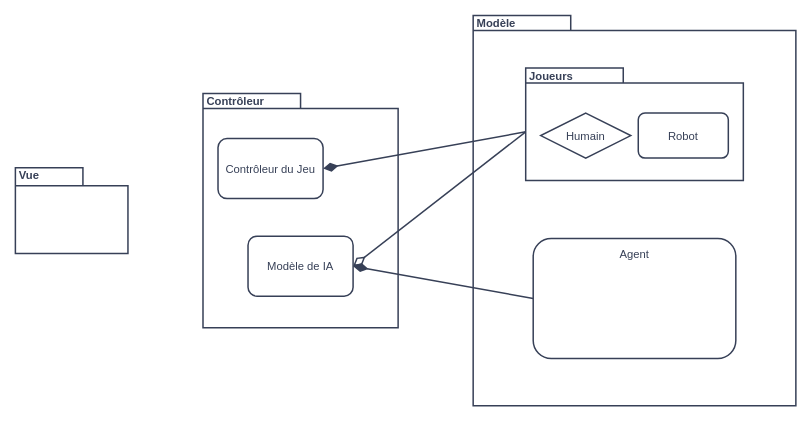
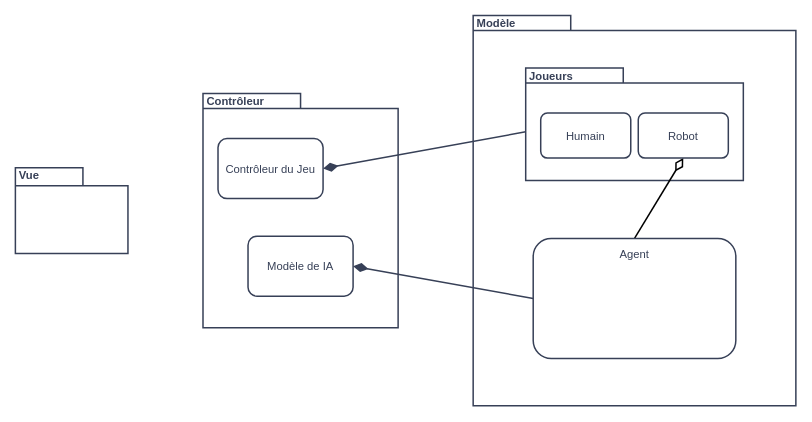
node "Humain": shape diamond -> rounded rectangle
edge "Joueurs" -> "Modèle de IA": removed
edge "Agent" -> "Robot": added
